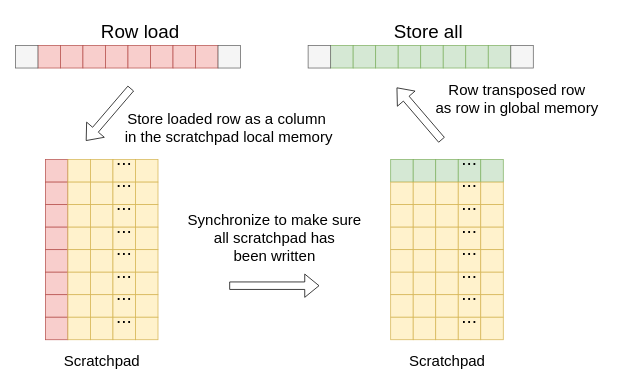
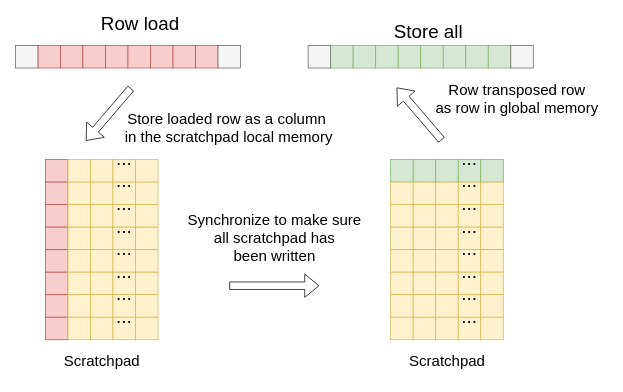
node "Row load": moved (140, 30) -> (140, 23)
